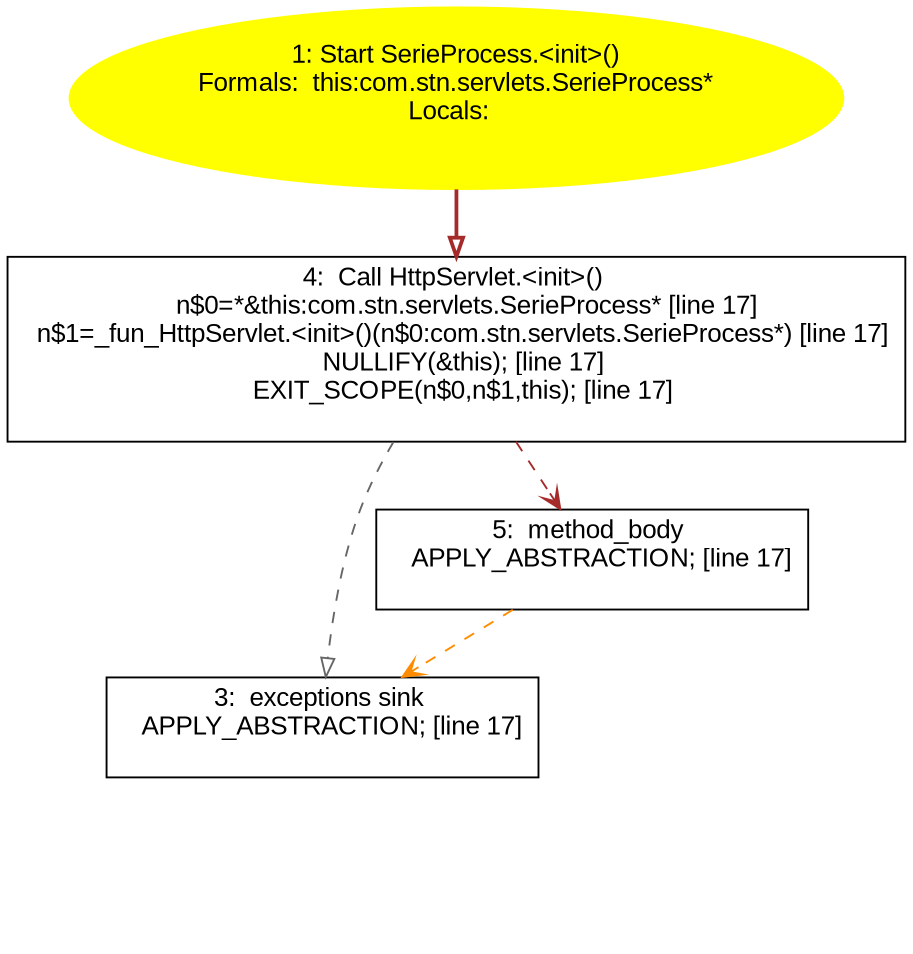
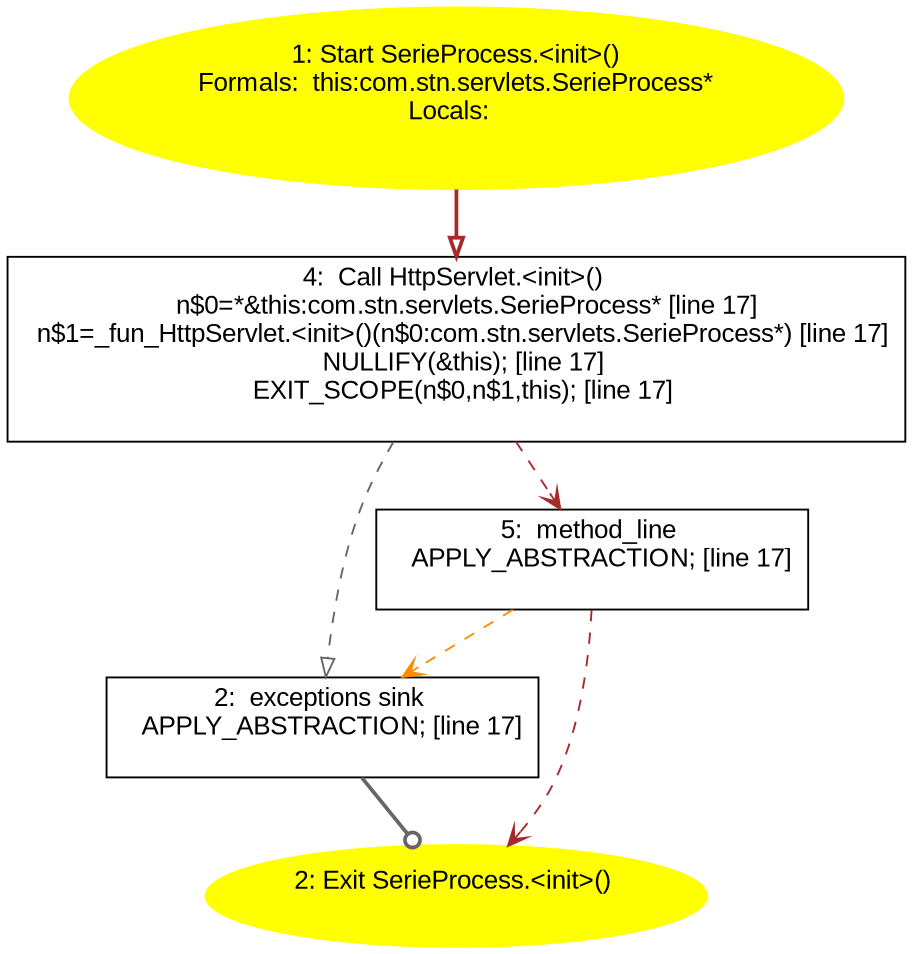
node "5:  method_body APPLY_ABSTRACTION; [line 17]": label "5:  method_body APPLY_ABSTRACTION; [line 17]" -> "5:  method_line APPLY_ABSTRACTION; [line 17]"
node "3:  exceptions sink APPLY_ABSTRACTION; [line 17]": label "3:  exceptions sink APPLY_ABSTRACTION; [line 17]" -> "2:  exceptions sink APPLY_ABSTRACTION; [line 17]"
node "2: Exit SerieProcess.<init>()": added
